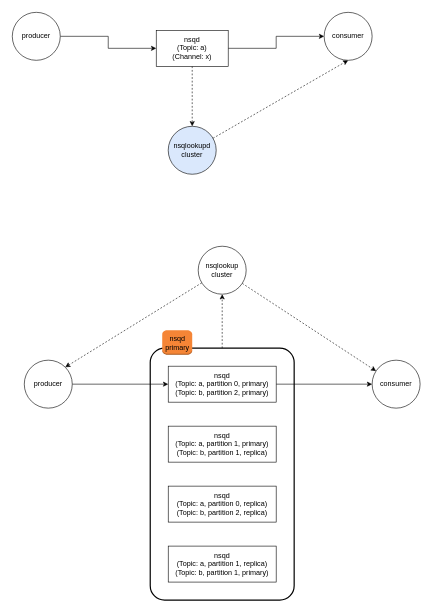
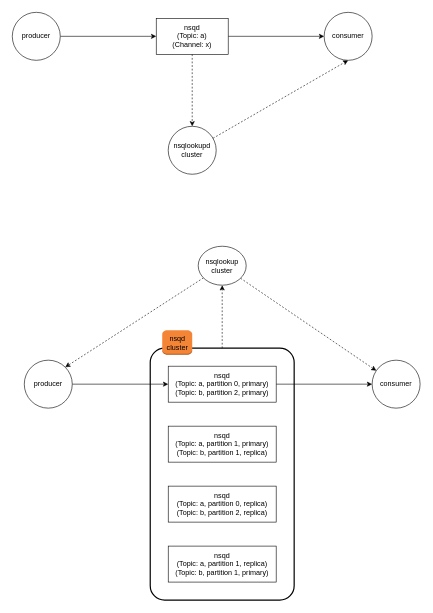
node "nsqd (Topic: a) (Channel: x)": moved (192, 48) -> (192, 36)
node "nsqlookupd cluster": fillcolor #dae8fc -> #ffffff
node "nsqlookup cluster": size 48x48 -> 48x39
node "nsqd primary": label "nsqd primary" -> "nsqd cluster"
